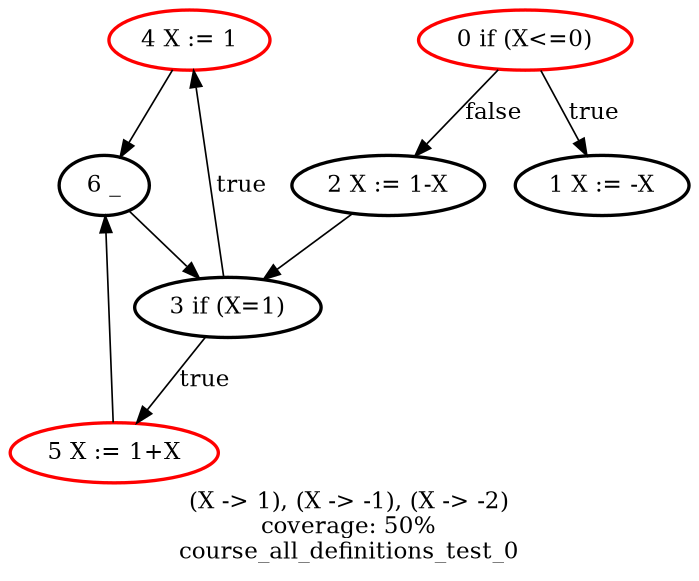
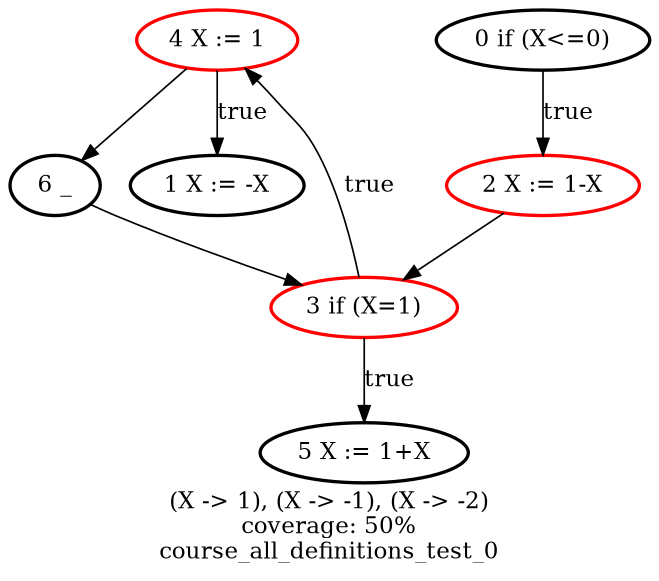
node "0 if (X<=0)": color red -> black
edge "0 if (X<=0)" -> "1 X := -X": now "4 X := 1" -> "1 X := -X"
edge "0 if (X<=0)" -> "2 X := 1-X": label "false" -> "true"
node "2 X := 1-X": color black -> red
node "3 if (X=1)": color black -> red
edge "5 X := 1+X" -> "6 _": removed
node "5 X := 1+X": color red -> black
